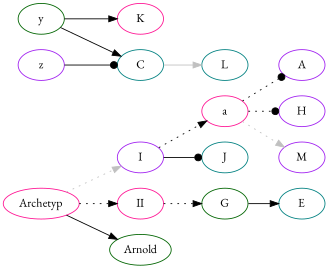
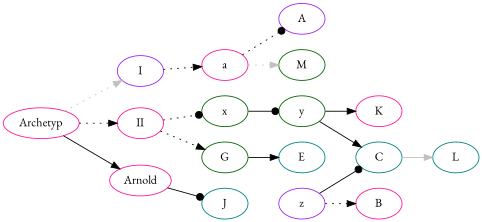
node "x": added
node "H": removed
edge "I" -> "J": now "Arnold" -> "J"
node "M": color purple -> darkgreen
node "B": added
node "Arnold": color darkgreen -> deeppink
